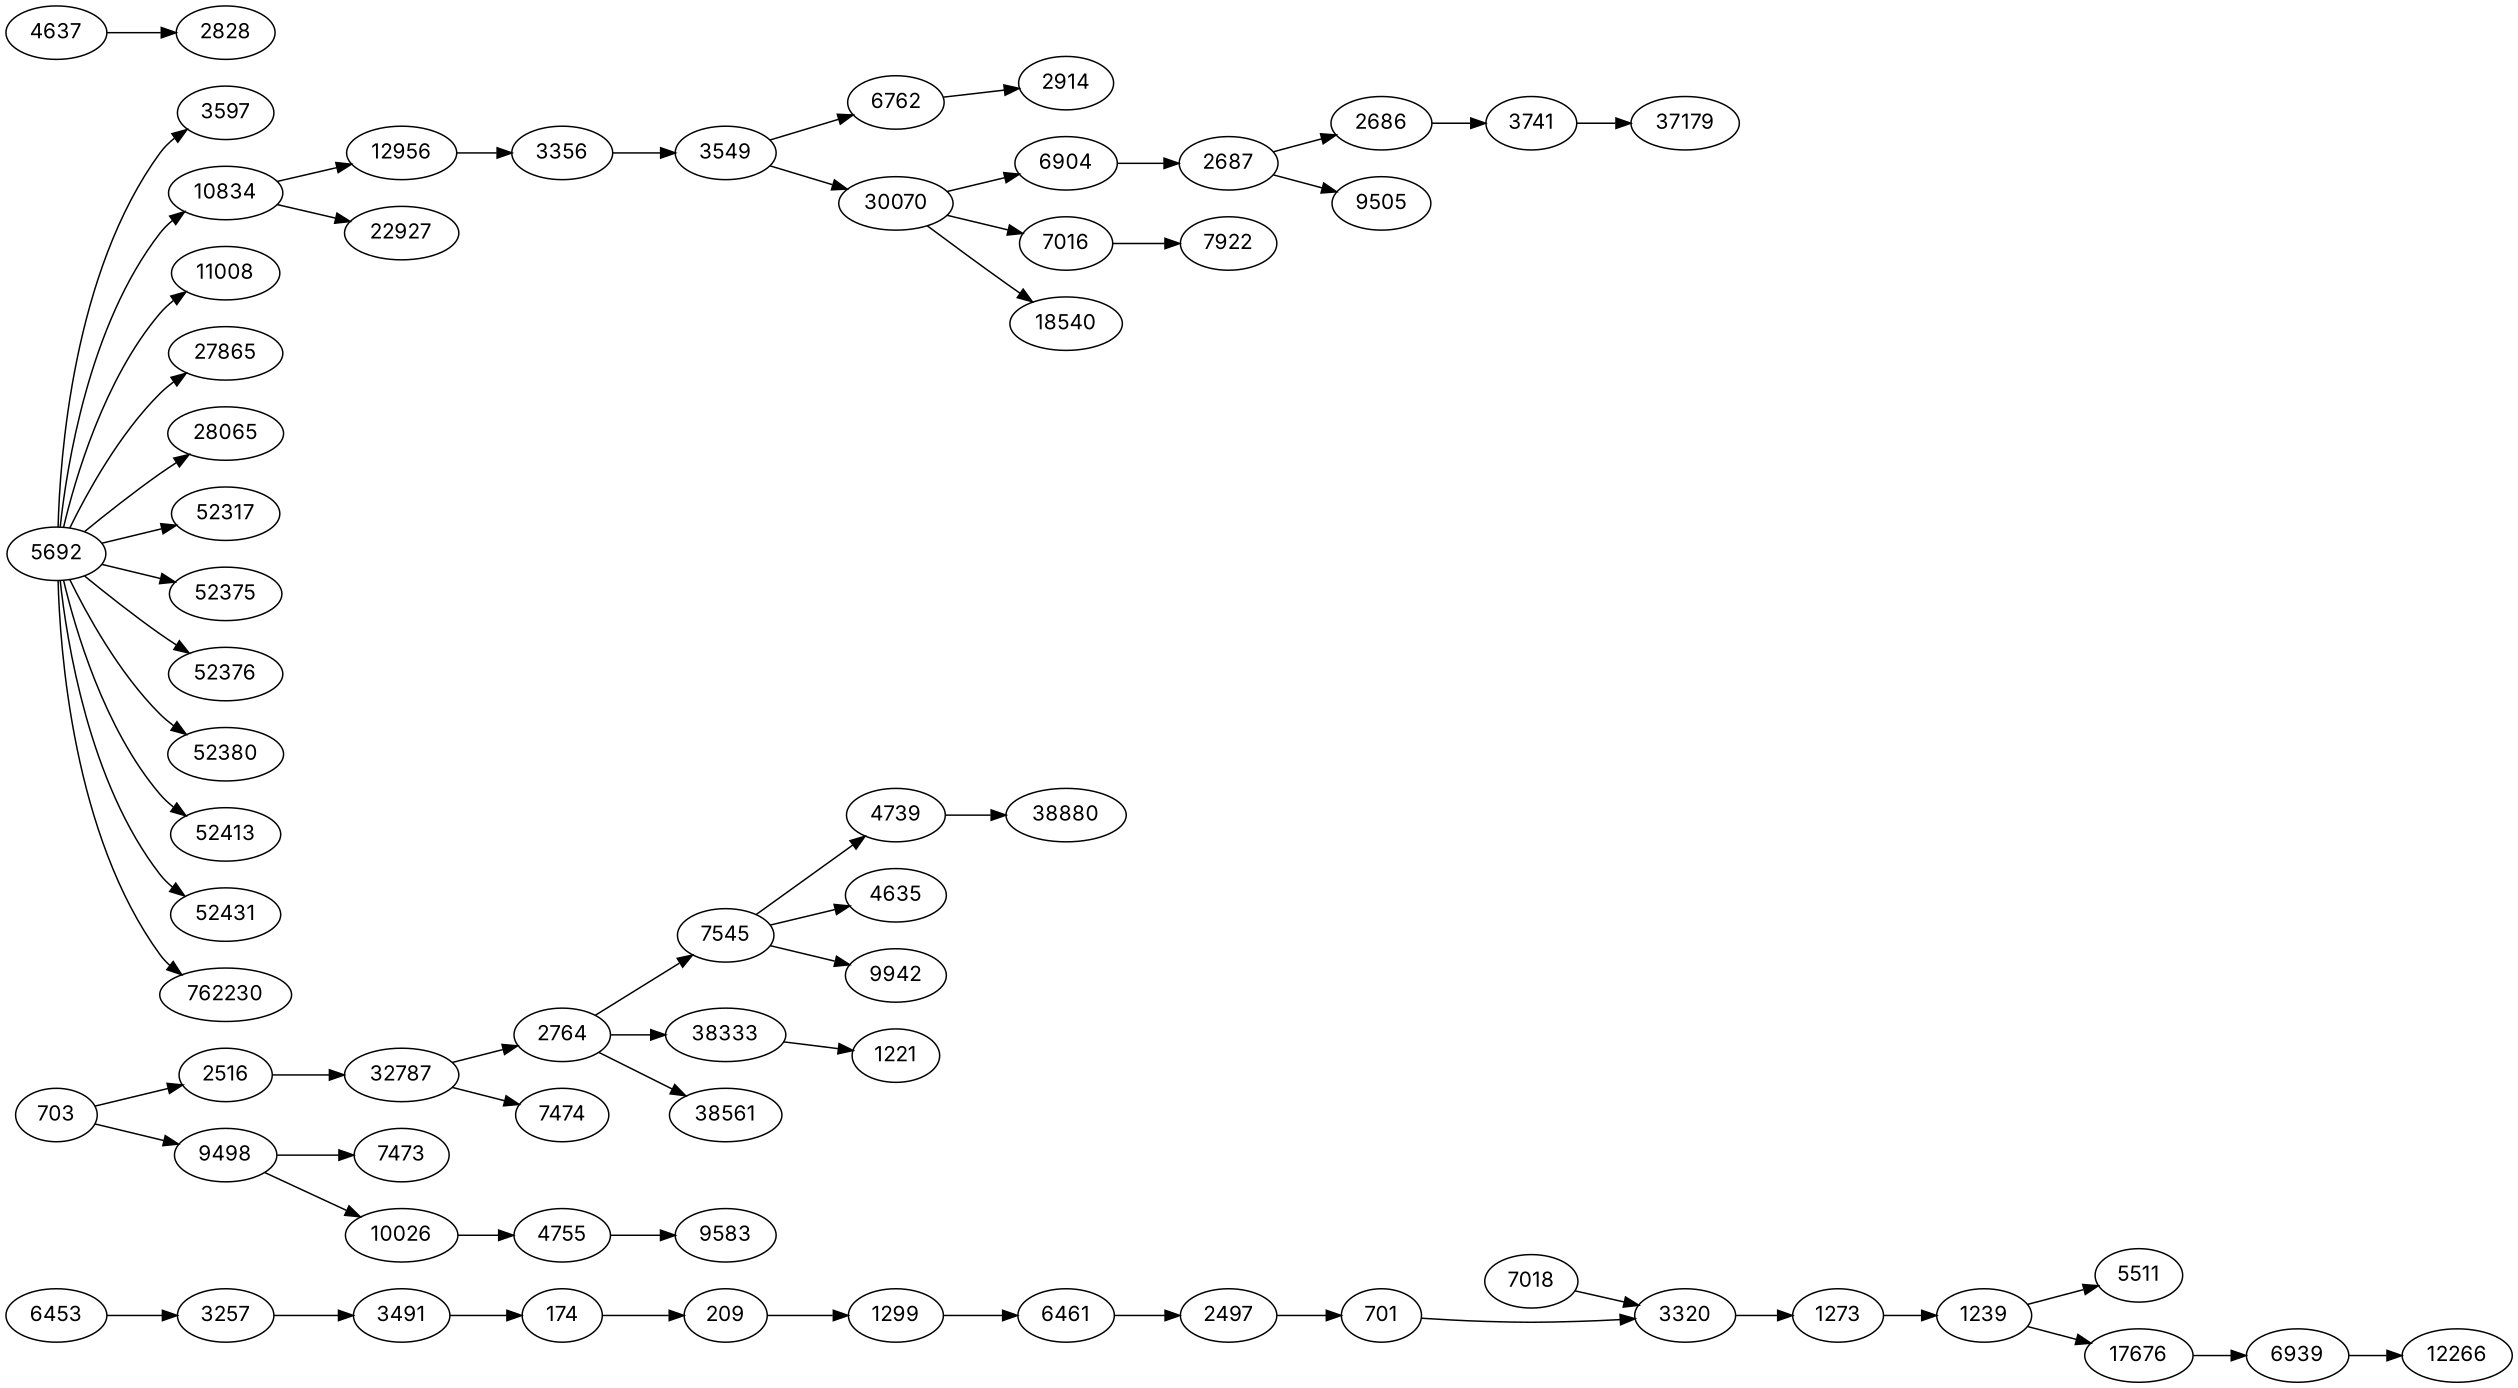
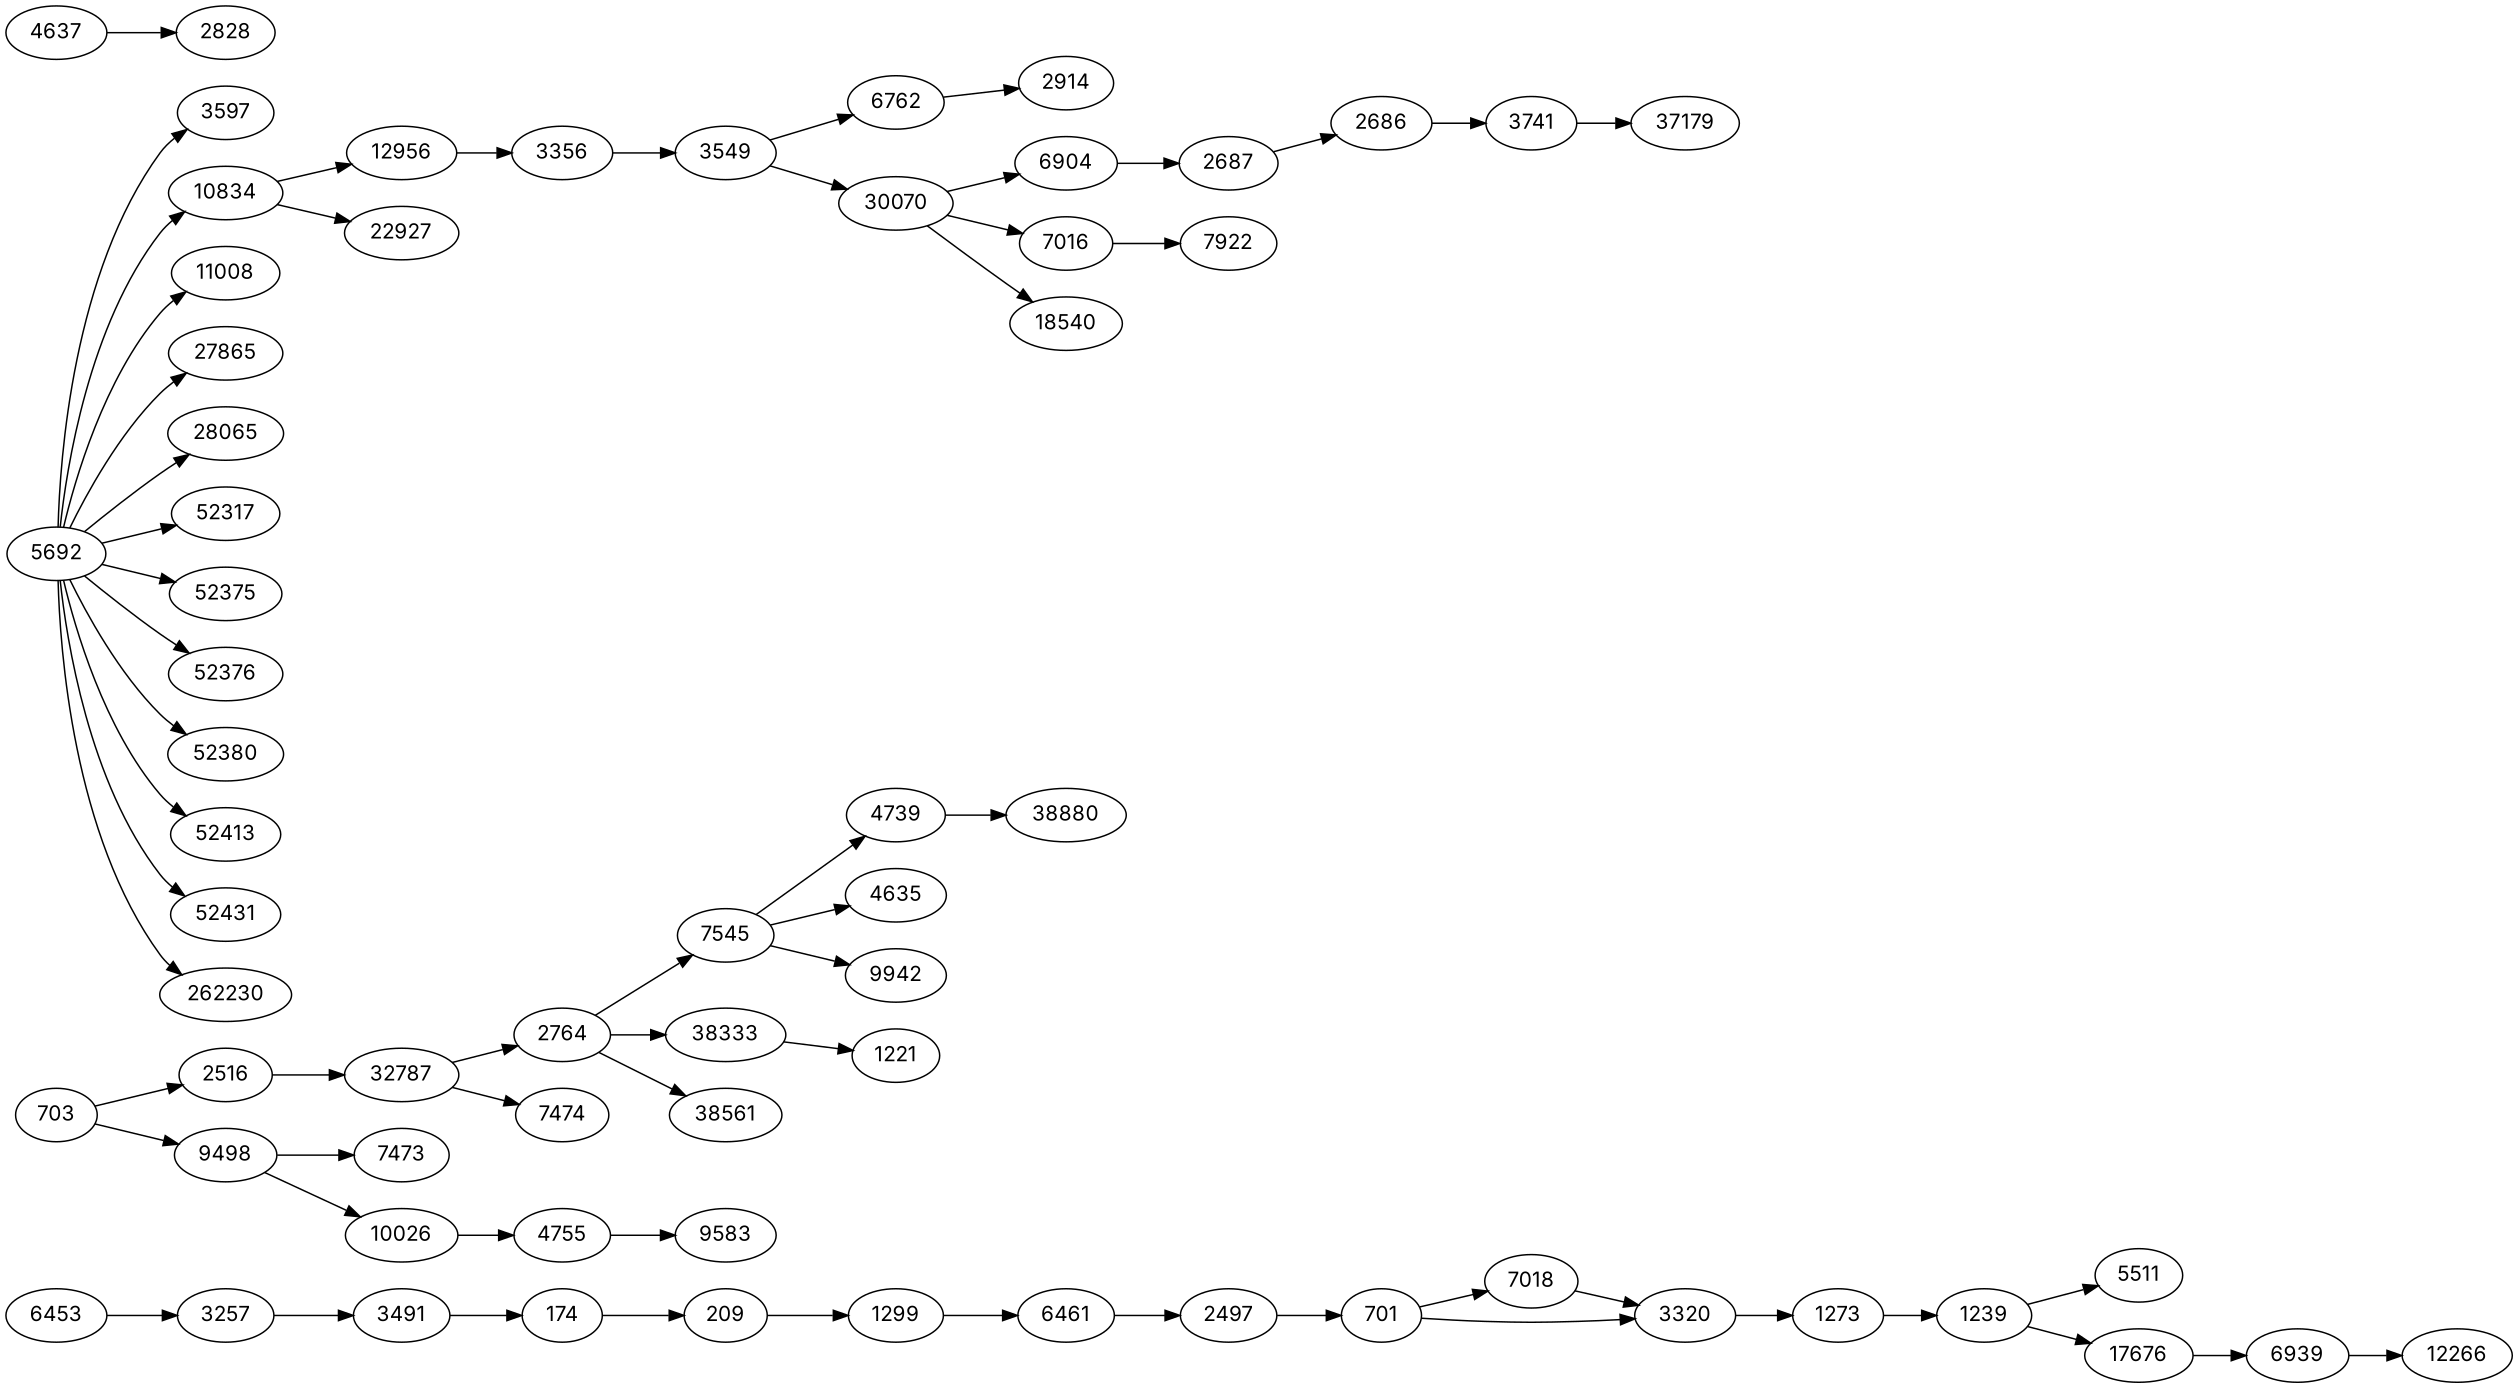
node "9505": removed
node "762230": label "762230" -> "262230"
edge "701" -> "7018": added
